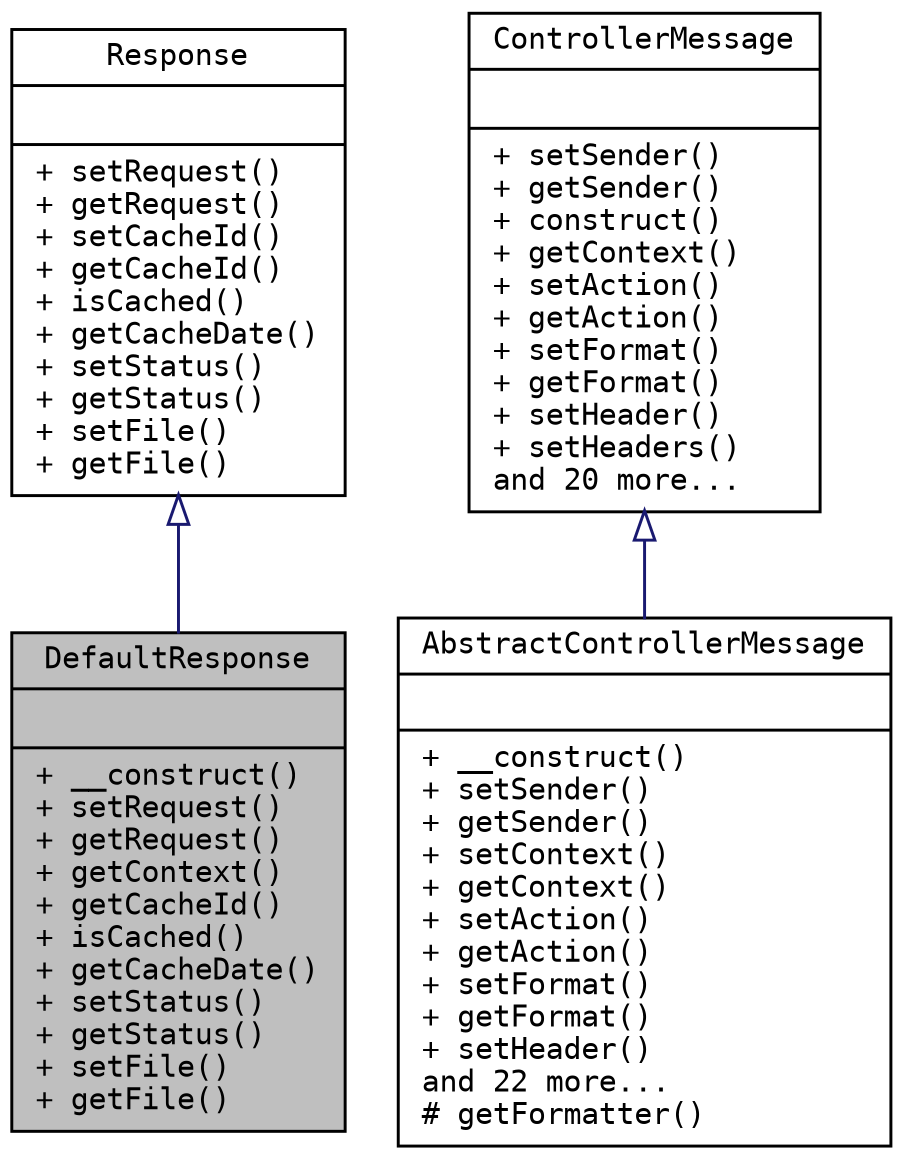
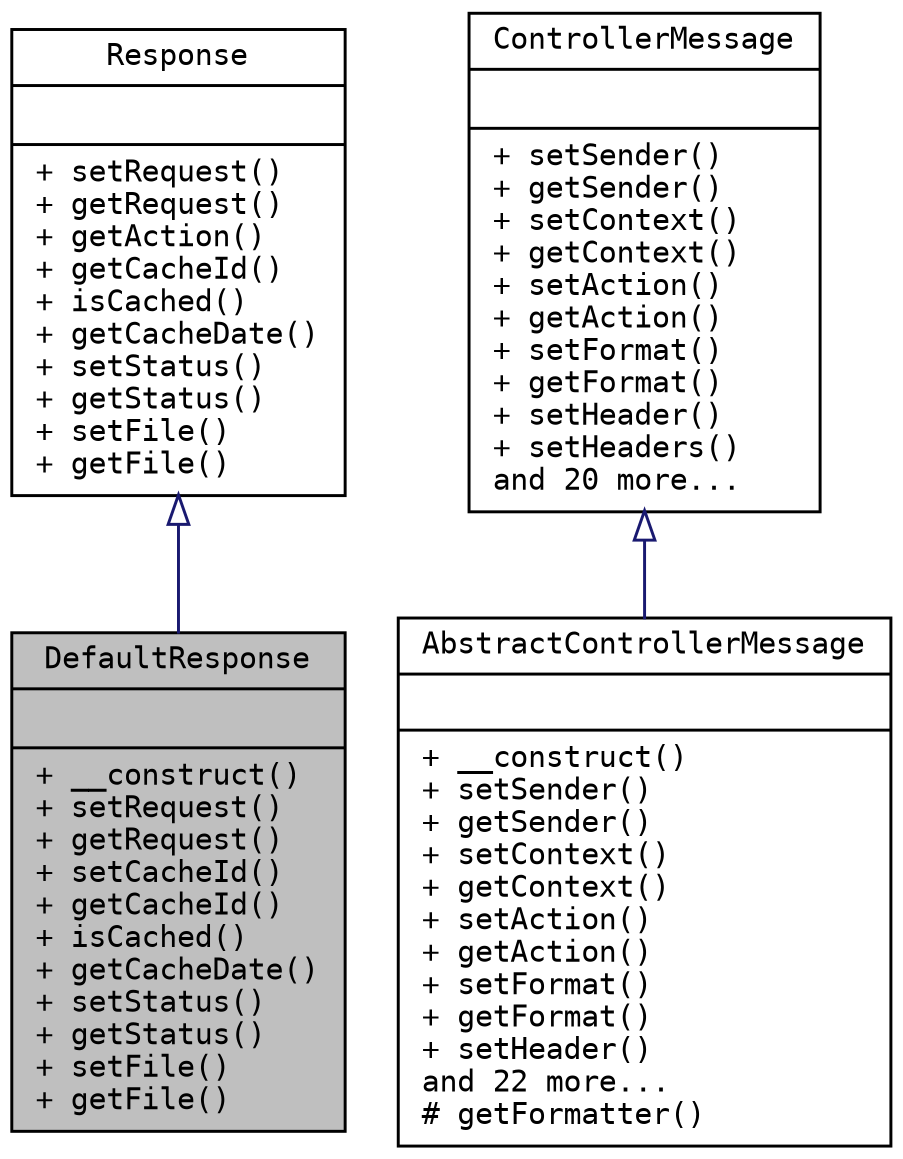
node "ControllerMessage": text "+ construct()" -> "+ setContext()"
node "Response": text "+ setCacheId()" -> "+ getAction()"
node "DefaultResponse": text "+ getContext()" -> "+ setCacheId()"
